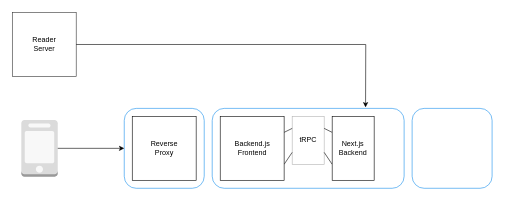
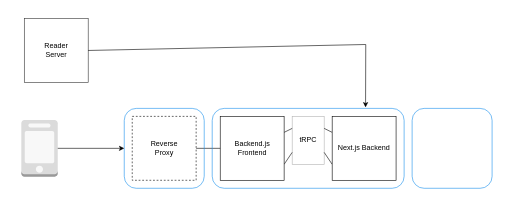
node "Reader Server": moved (44, 44) -> (56, 50)
node "Reverse Proxy": style solid -> dashed
edge "Reverse Proxy" -- "Backend.js Frontend": added
node "Next.js Backend": size 42x64 -> 64x64
